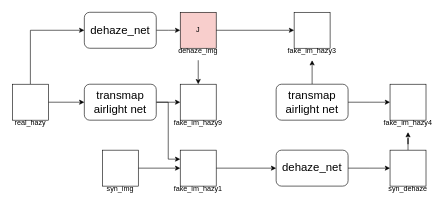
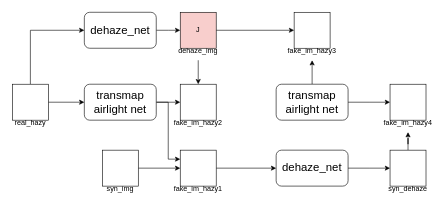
node "fake_im_hazy9": label "fake_im_hazy9" -> "fake_im_hazy2"
